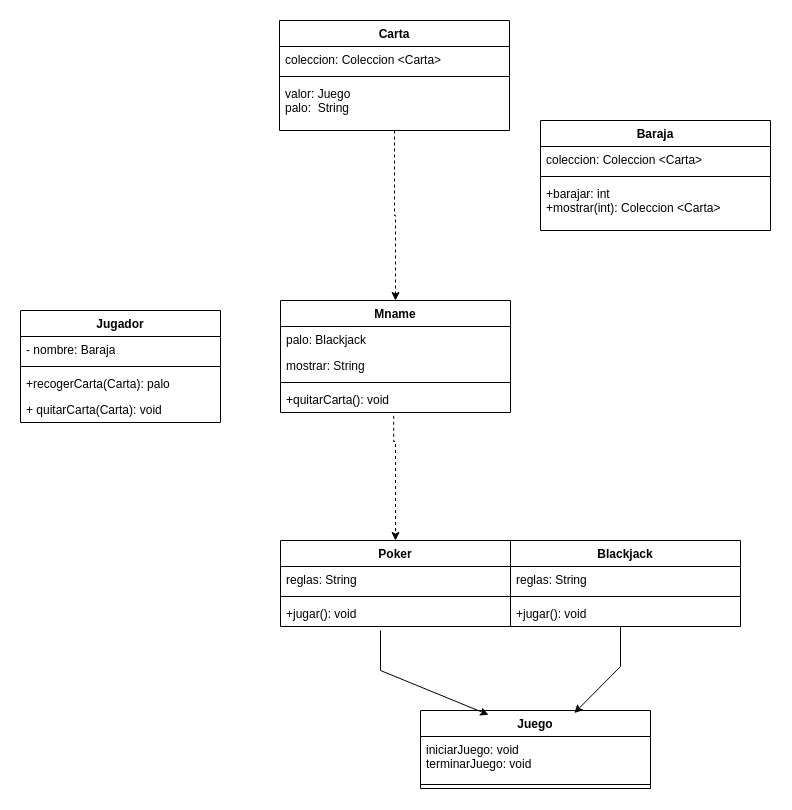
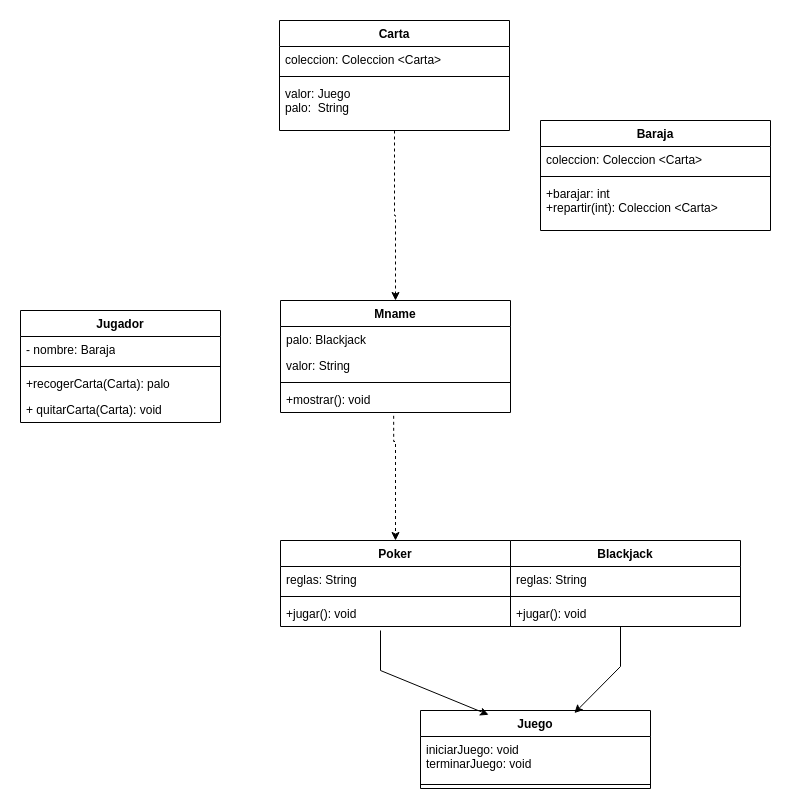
node "+barajar: int +mostrar(int): Coleccion <Carta>": label "+barajar: int +mostrar(int): Coleccion <Carta>" -> "+barajar: int +repartir(int): Coleccion <Carta>"
node "mostrar: String": label "mostrar: String" -> "valor: String"
node "+quitarCarta(): void": label "+quitarCarta(): void" -> "+mostrar(): void"
